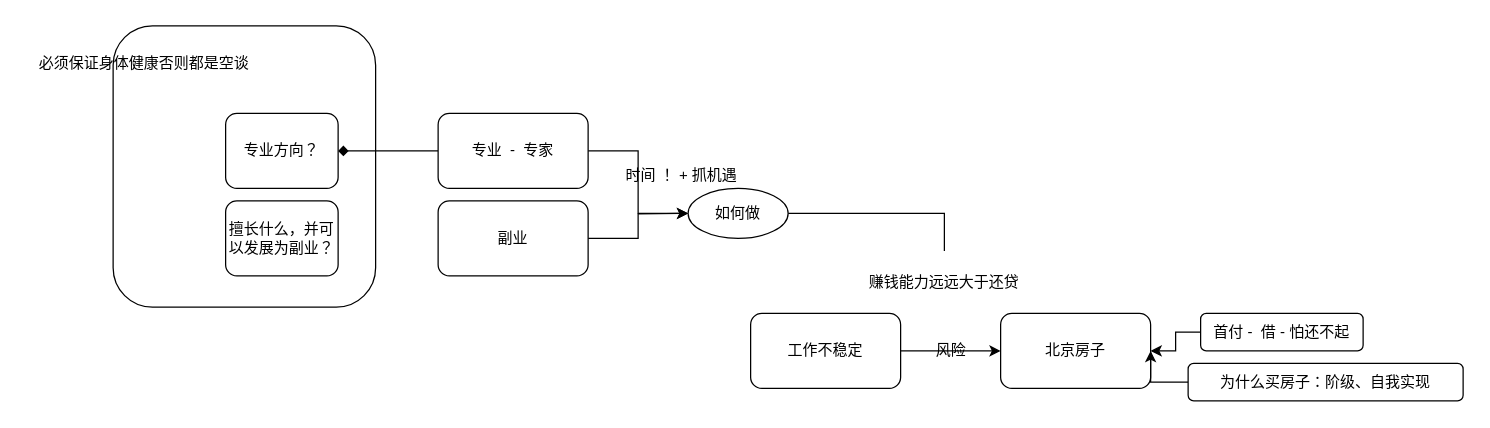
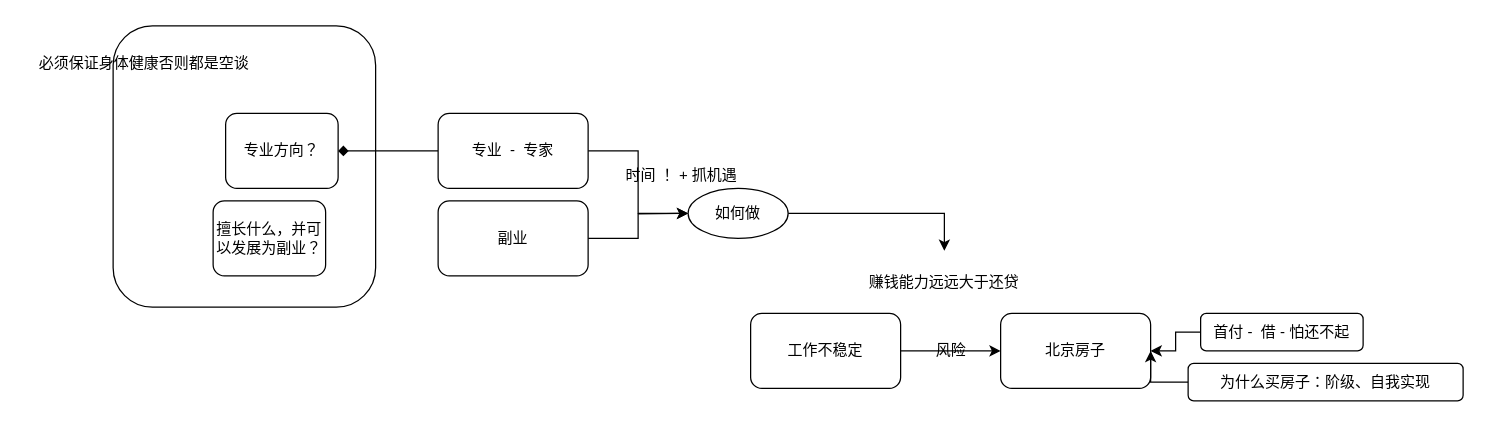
node "擅长什么，并可以发展为副业？": moved (282, 238) -> (269, 238)
edge "如何做" -- "赚钱能力远远大于还贷": arrowhead none -> classic
